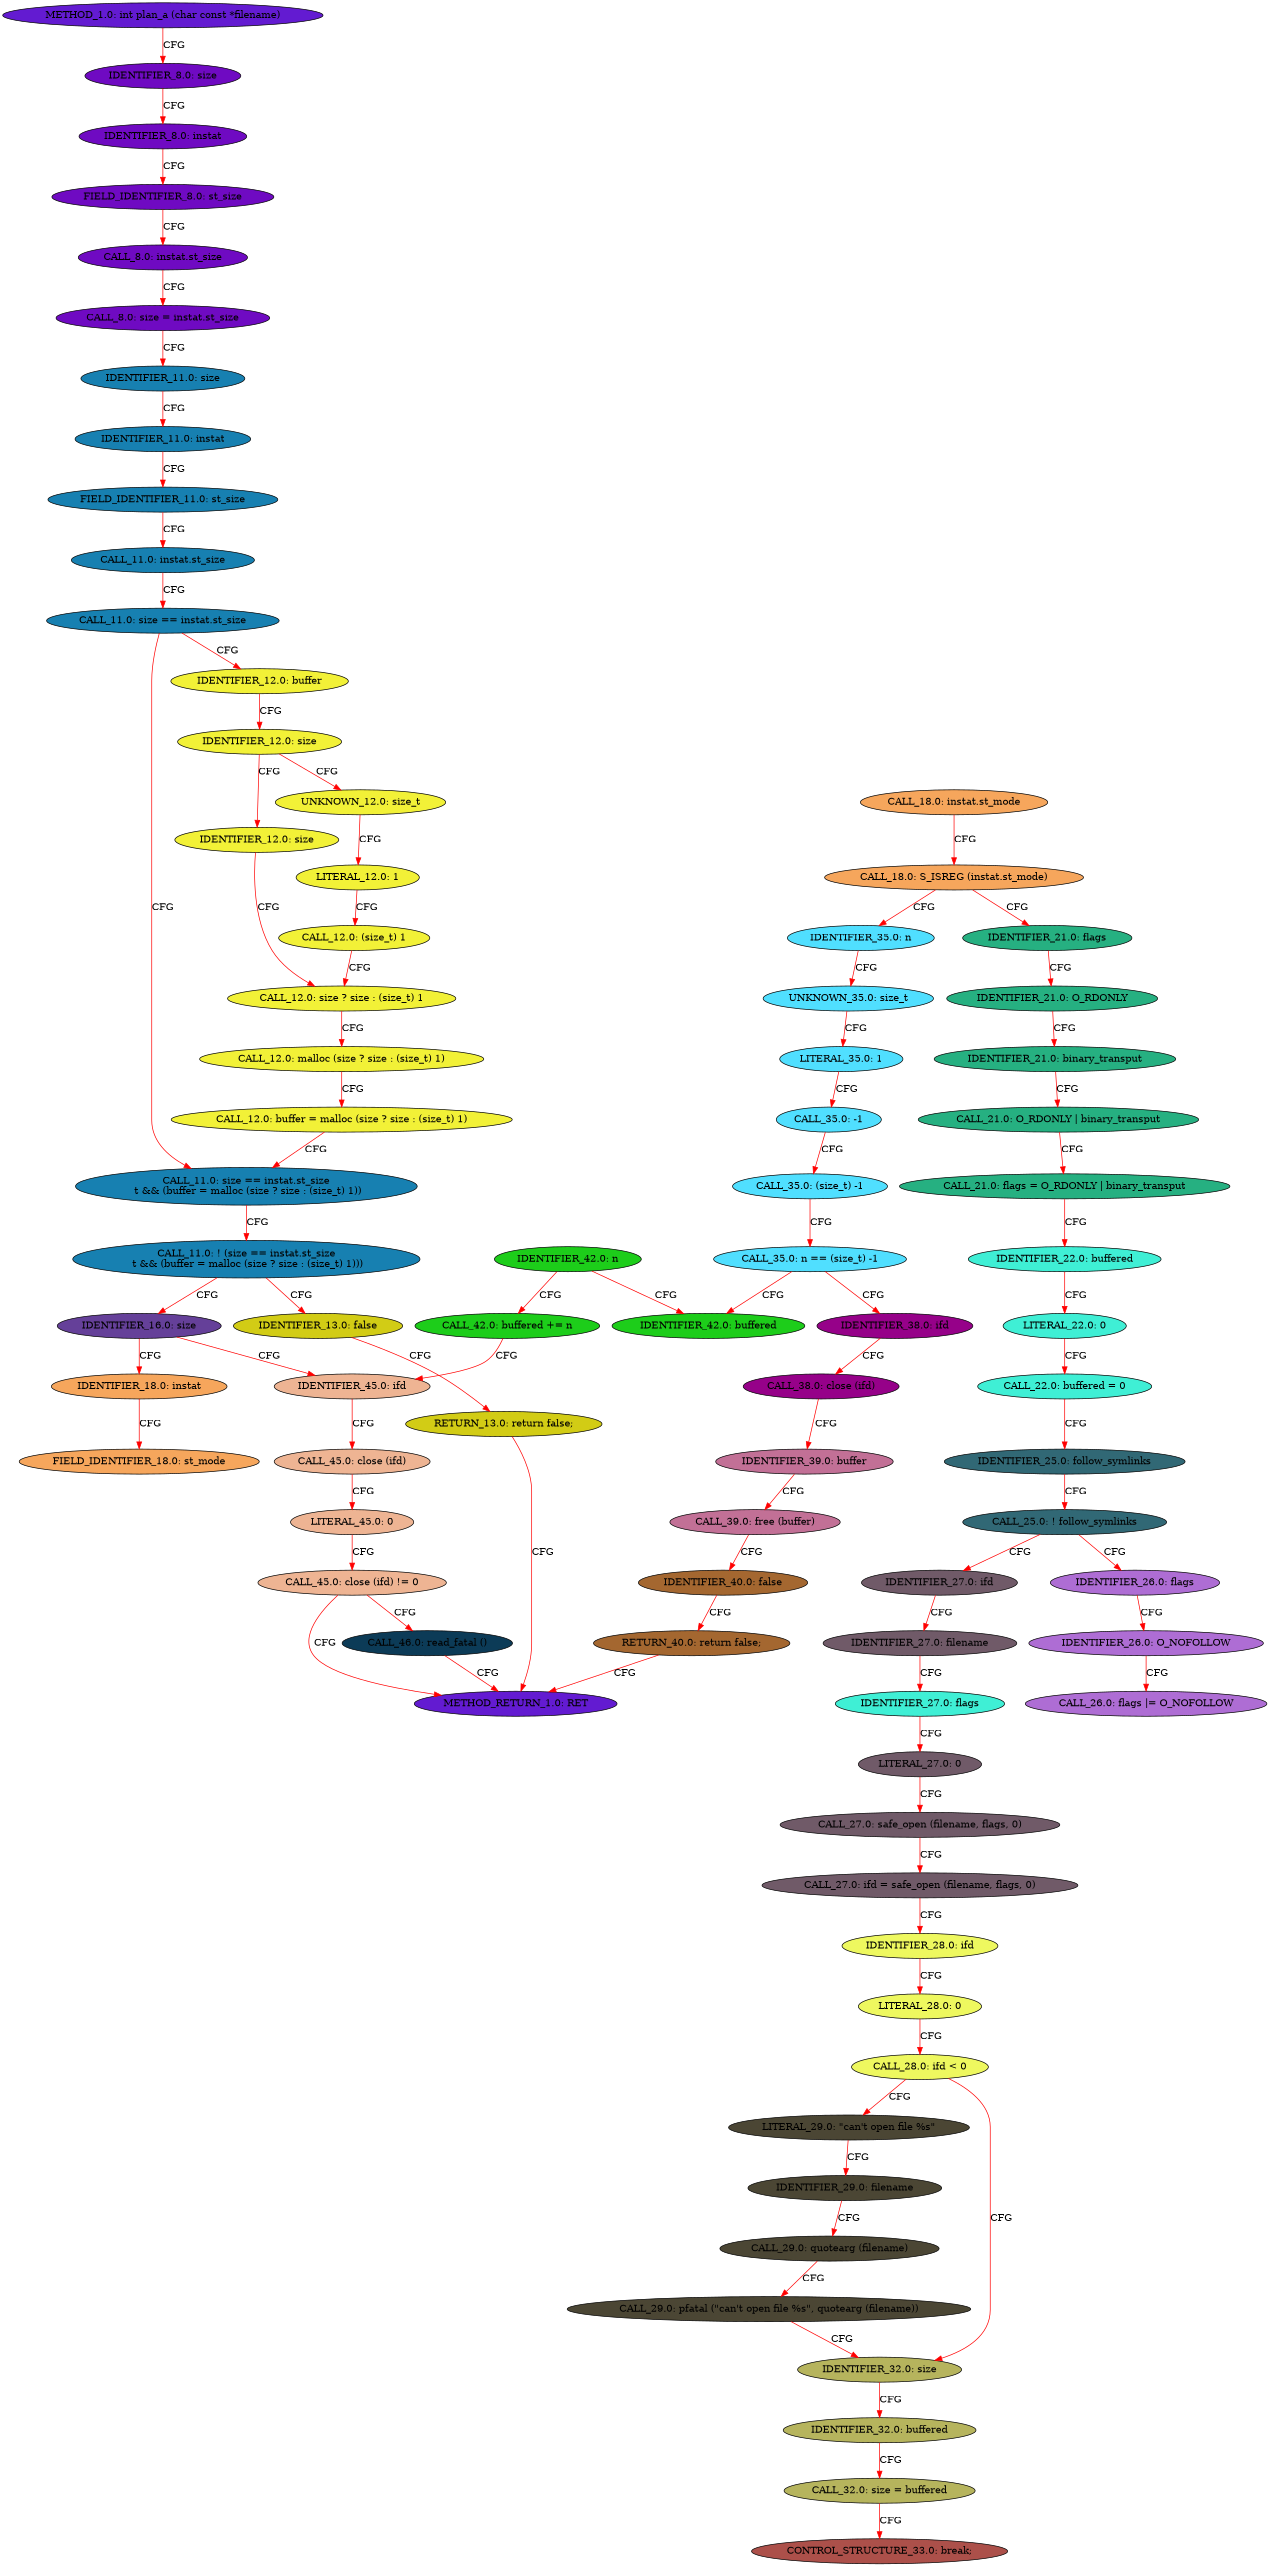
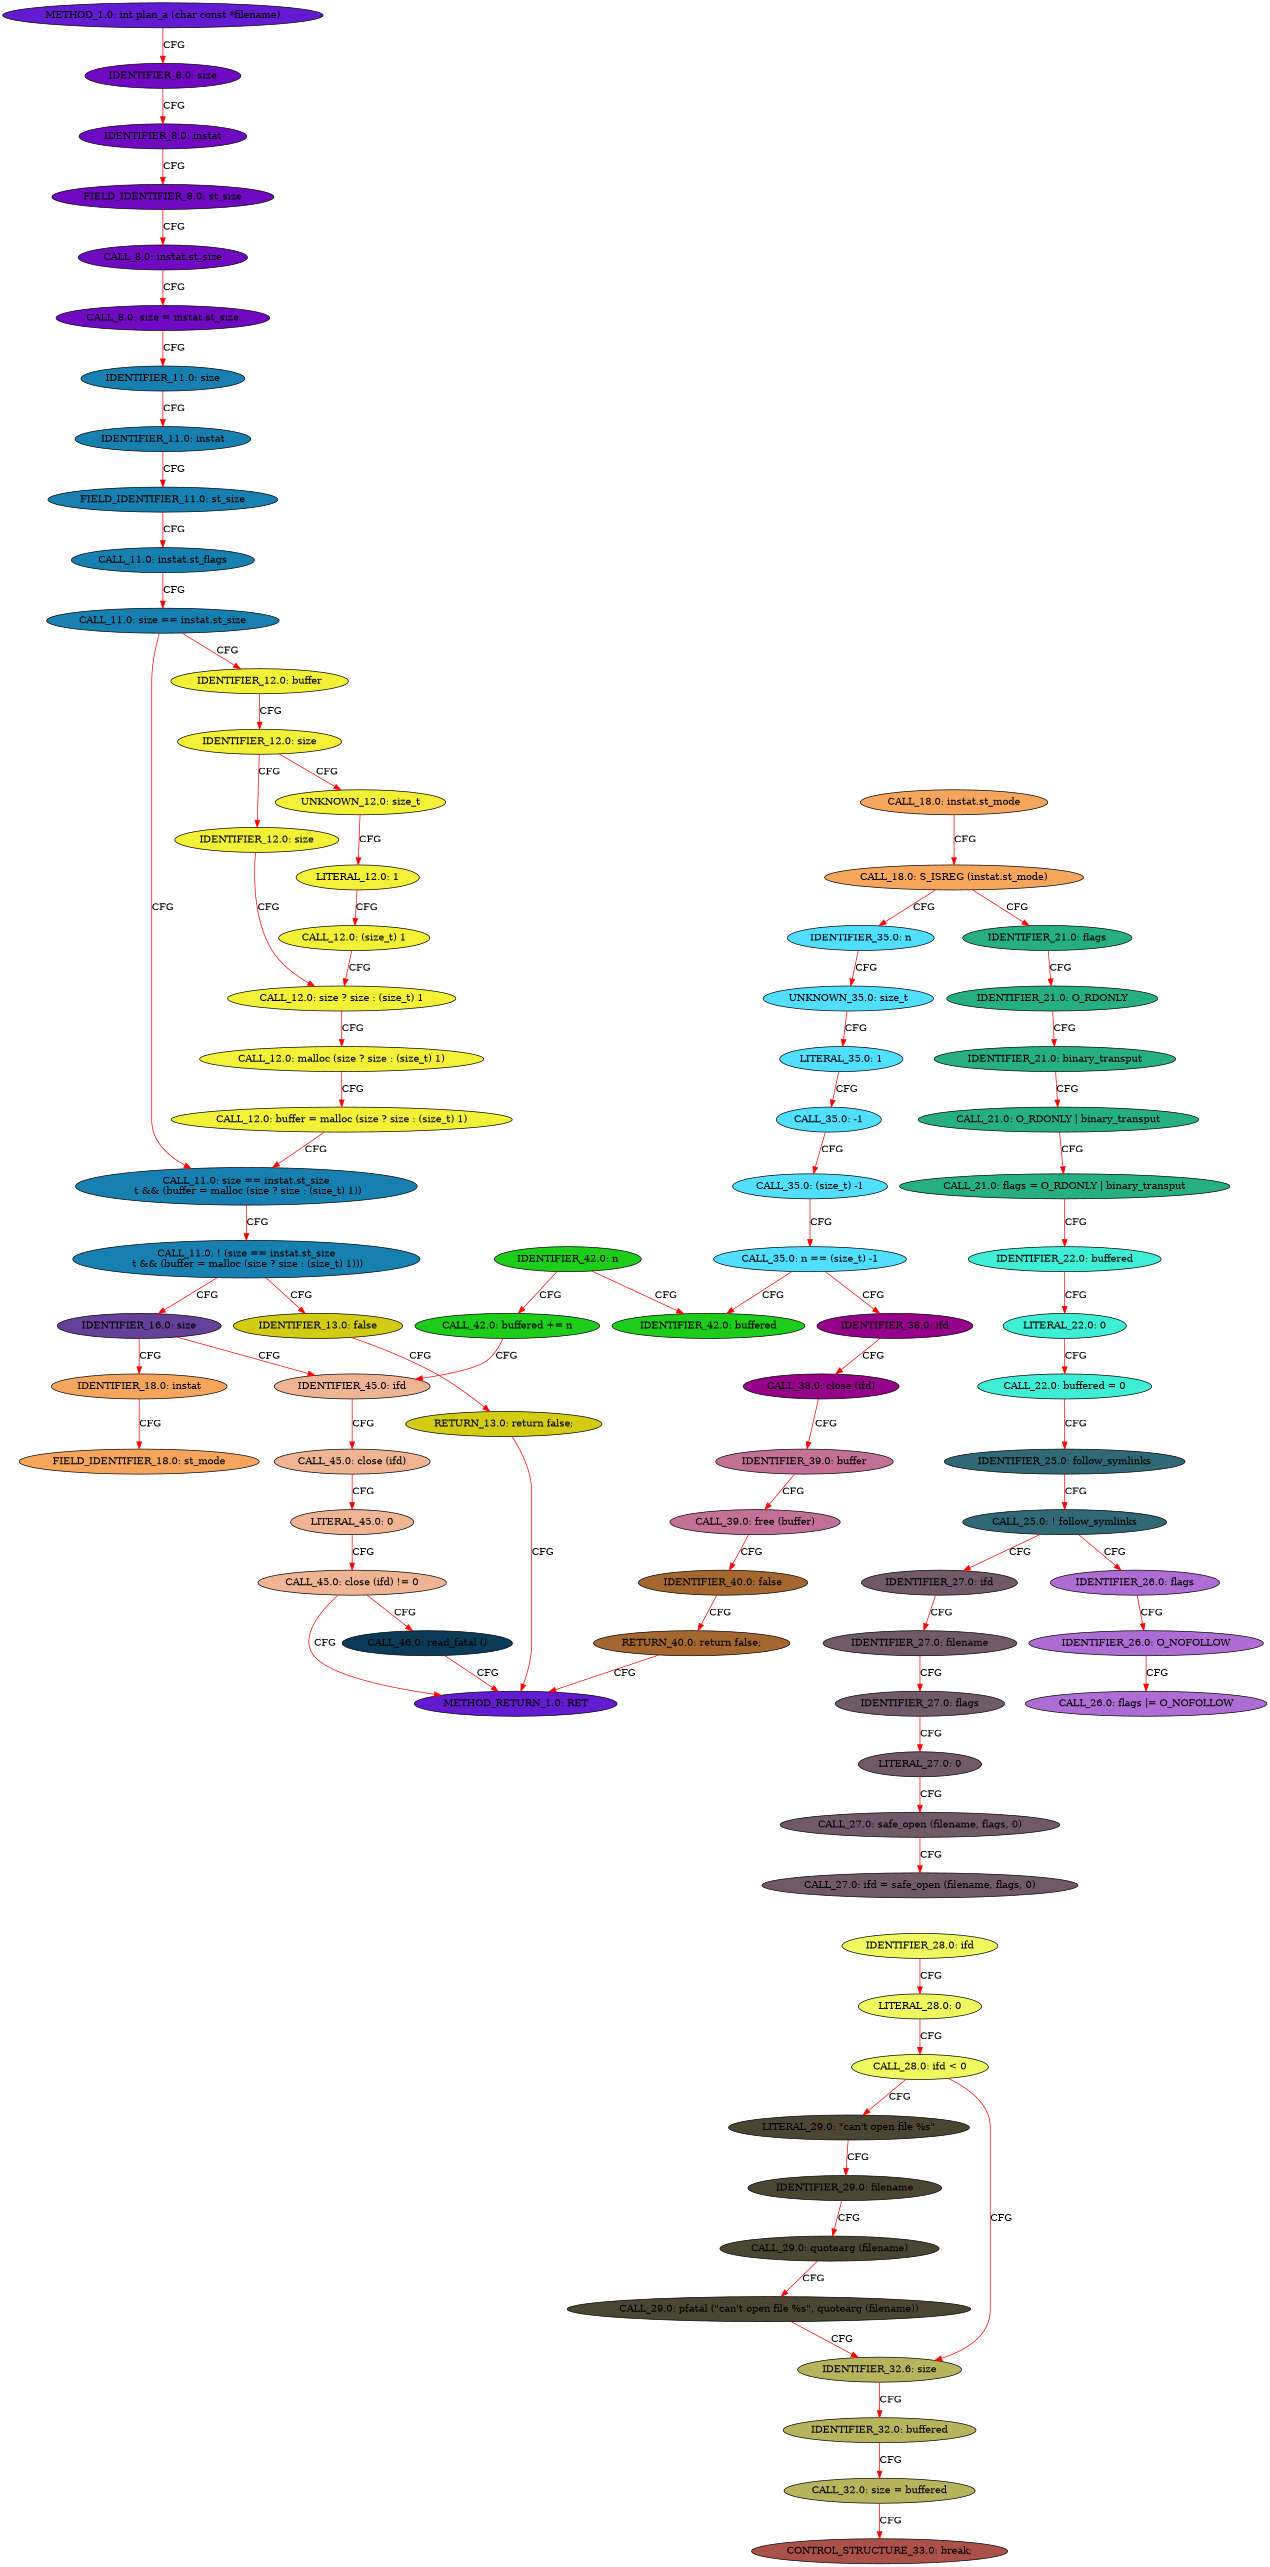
node "CALL_11.0: instat.st_size": label "CALL_11.0: instat.st_size" -> "CALL_11.0: instat.st_flags"
node "IDENTIFIER_27.0: flags": fillcolor #3fefd5 -> #705a68
edge "CALL_27.0: ifd = safe_open (filename, flags, 0)" -> "IDENTIFIER_28.0: ifd": removed, label "CFG"
node "IDENTIFIER_32.0: size": label "IDENTIFIER_32.0: size" -> "IDENTIFIER_32.6: size"
